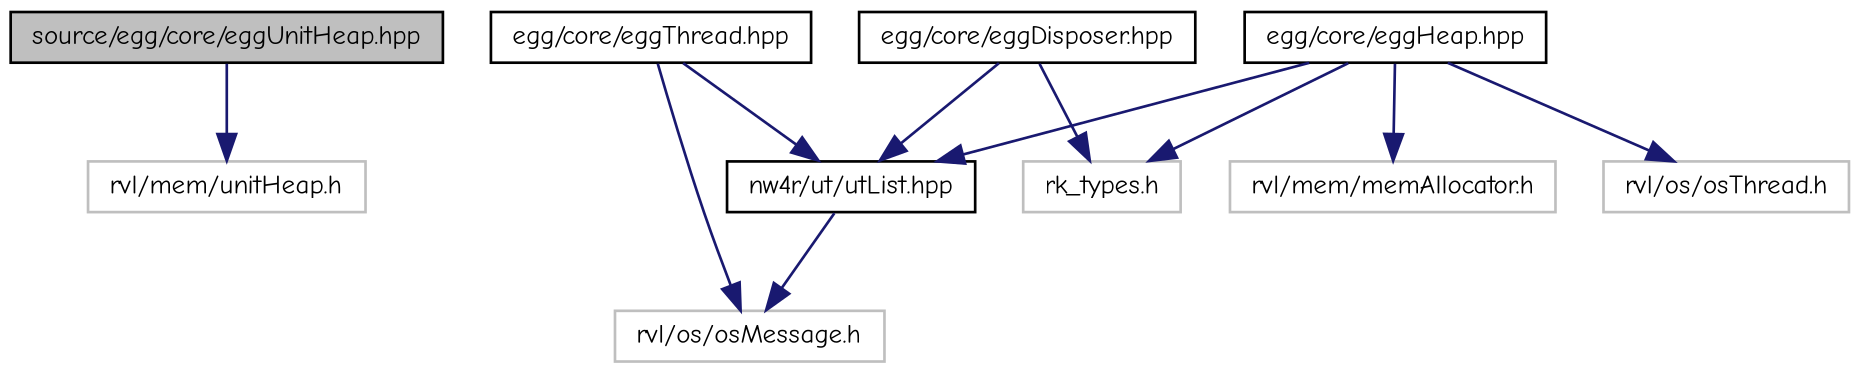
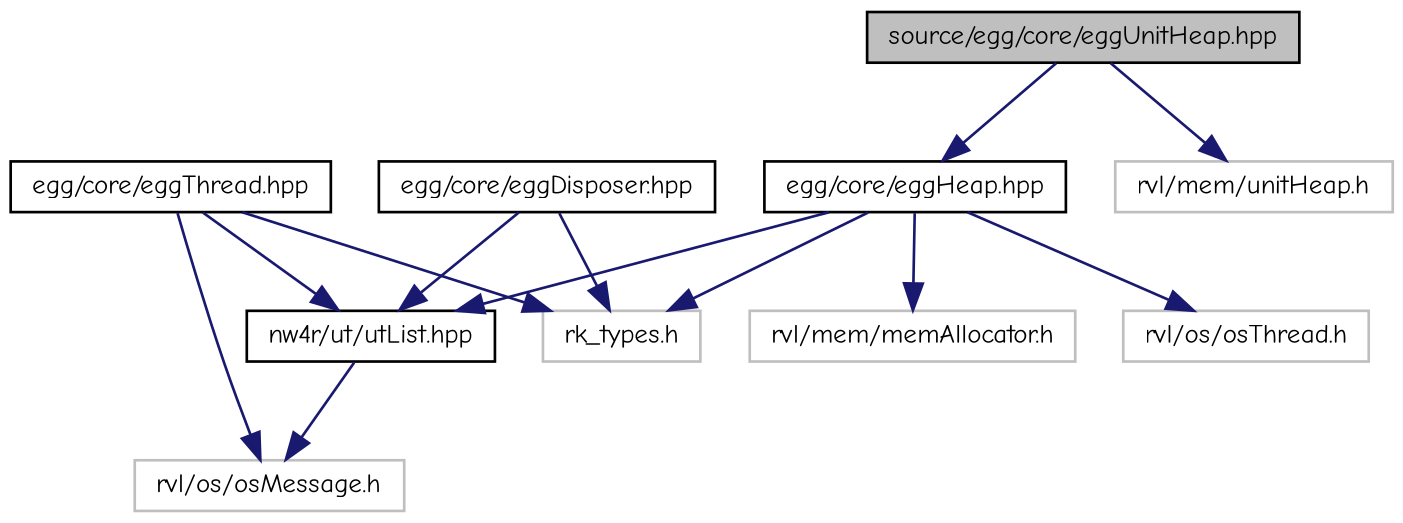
edge "source/egg/core/eggUnitHeap.hpp" -> "egg/core/eggHeap.hpp": added
edge "egg/core/eggThread.hpp" -> "rk_types.h": added
